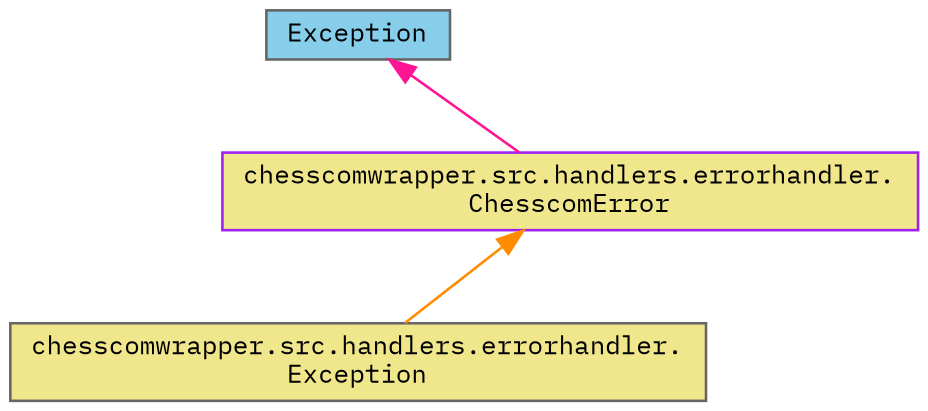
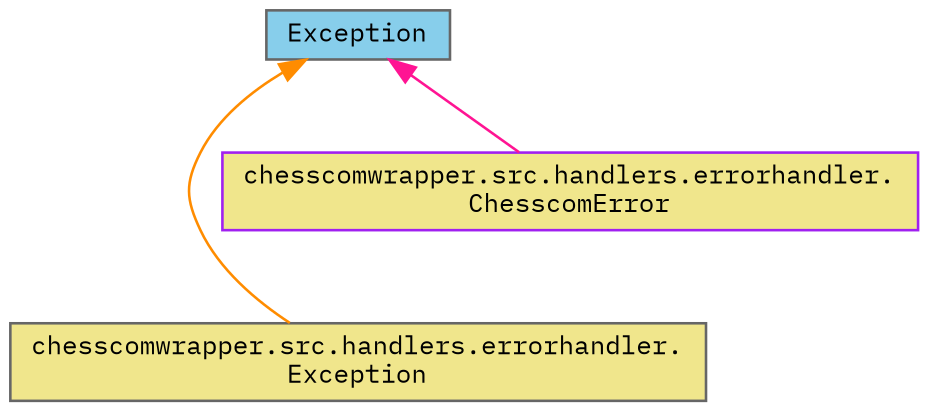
edge "chesscomwrapper.src.handlers.errorhandler. Exception" -> "chesscomwrapper.src.handlers.errorhandler. ChesscomError": now "chesscomwrapper.src.handlers.errorhandler. Exception" -> "Exception"
